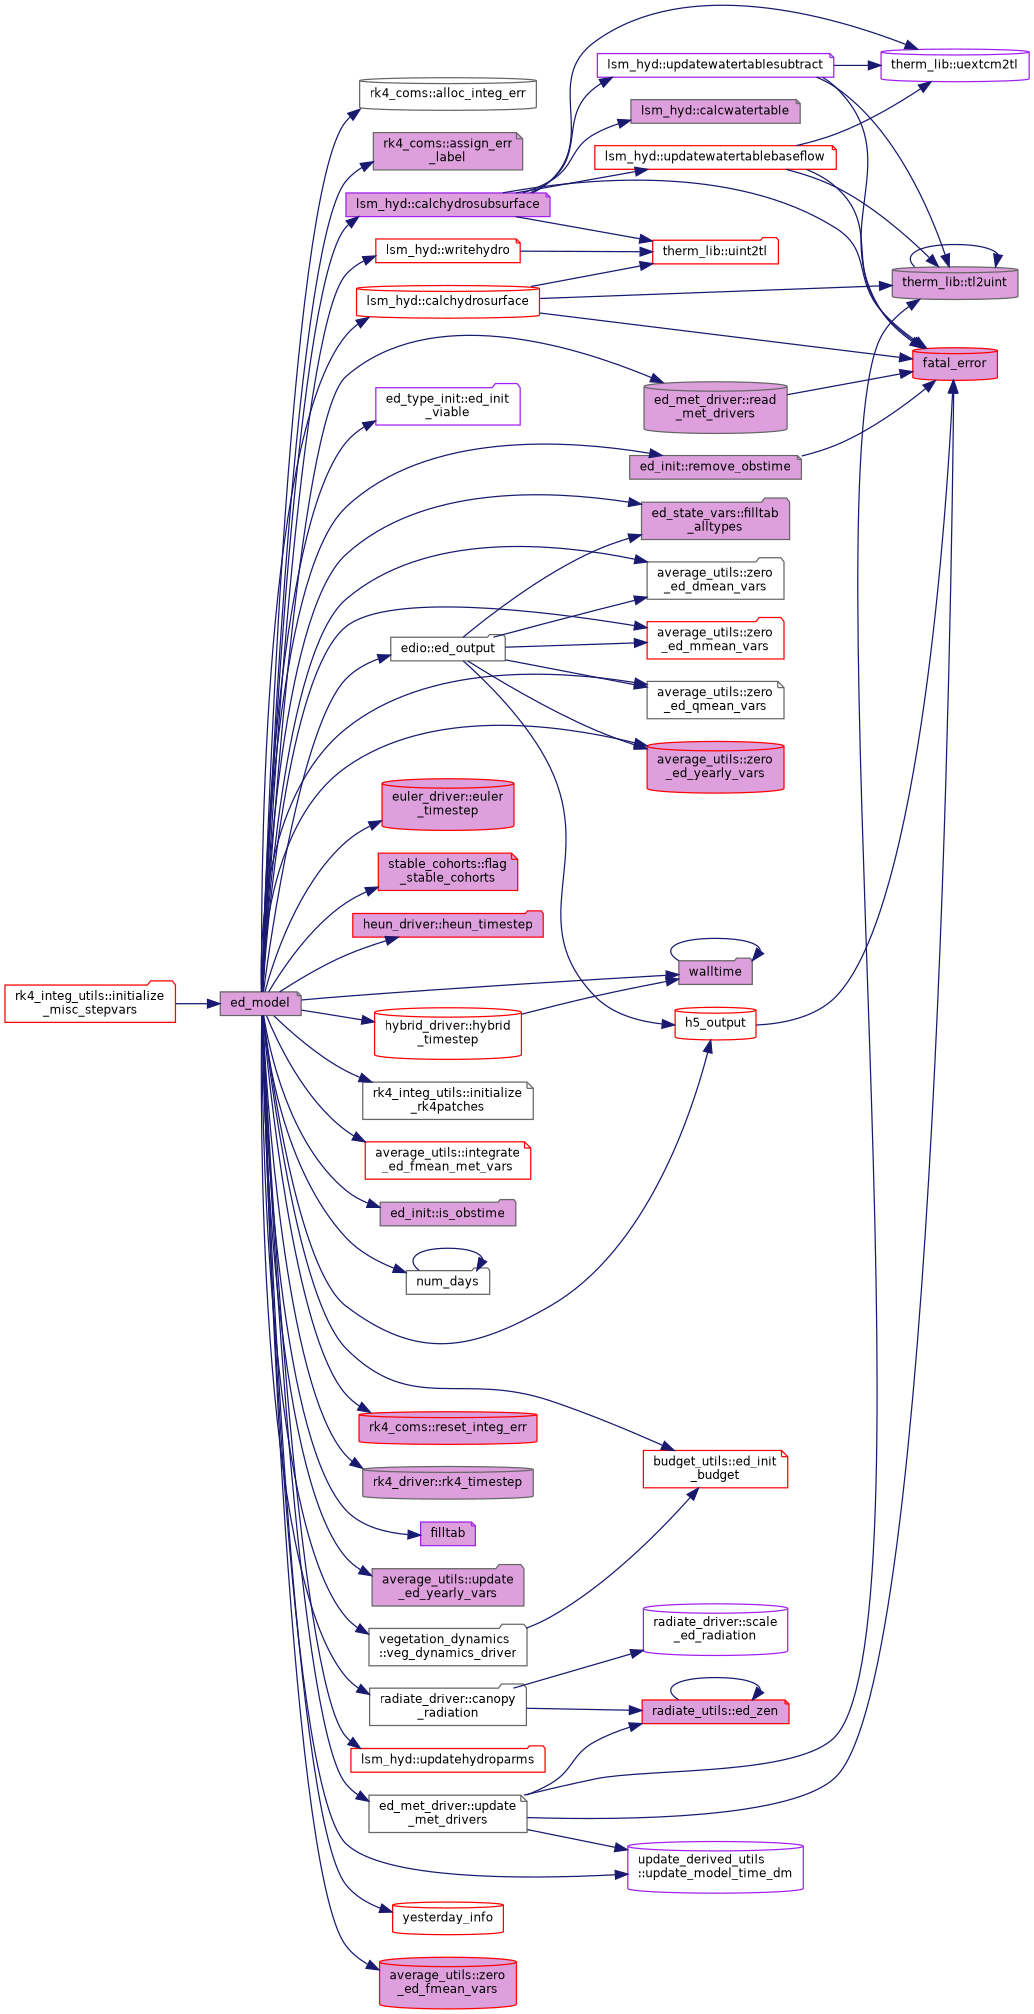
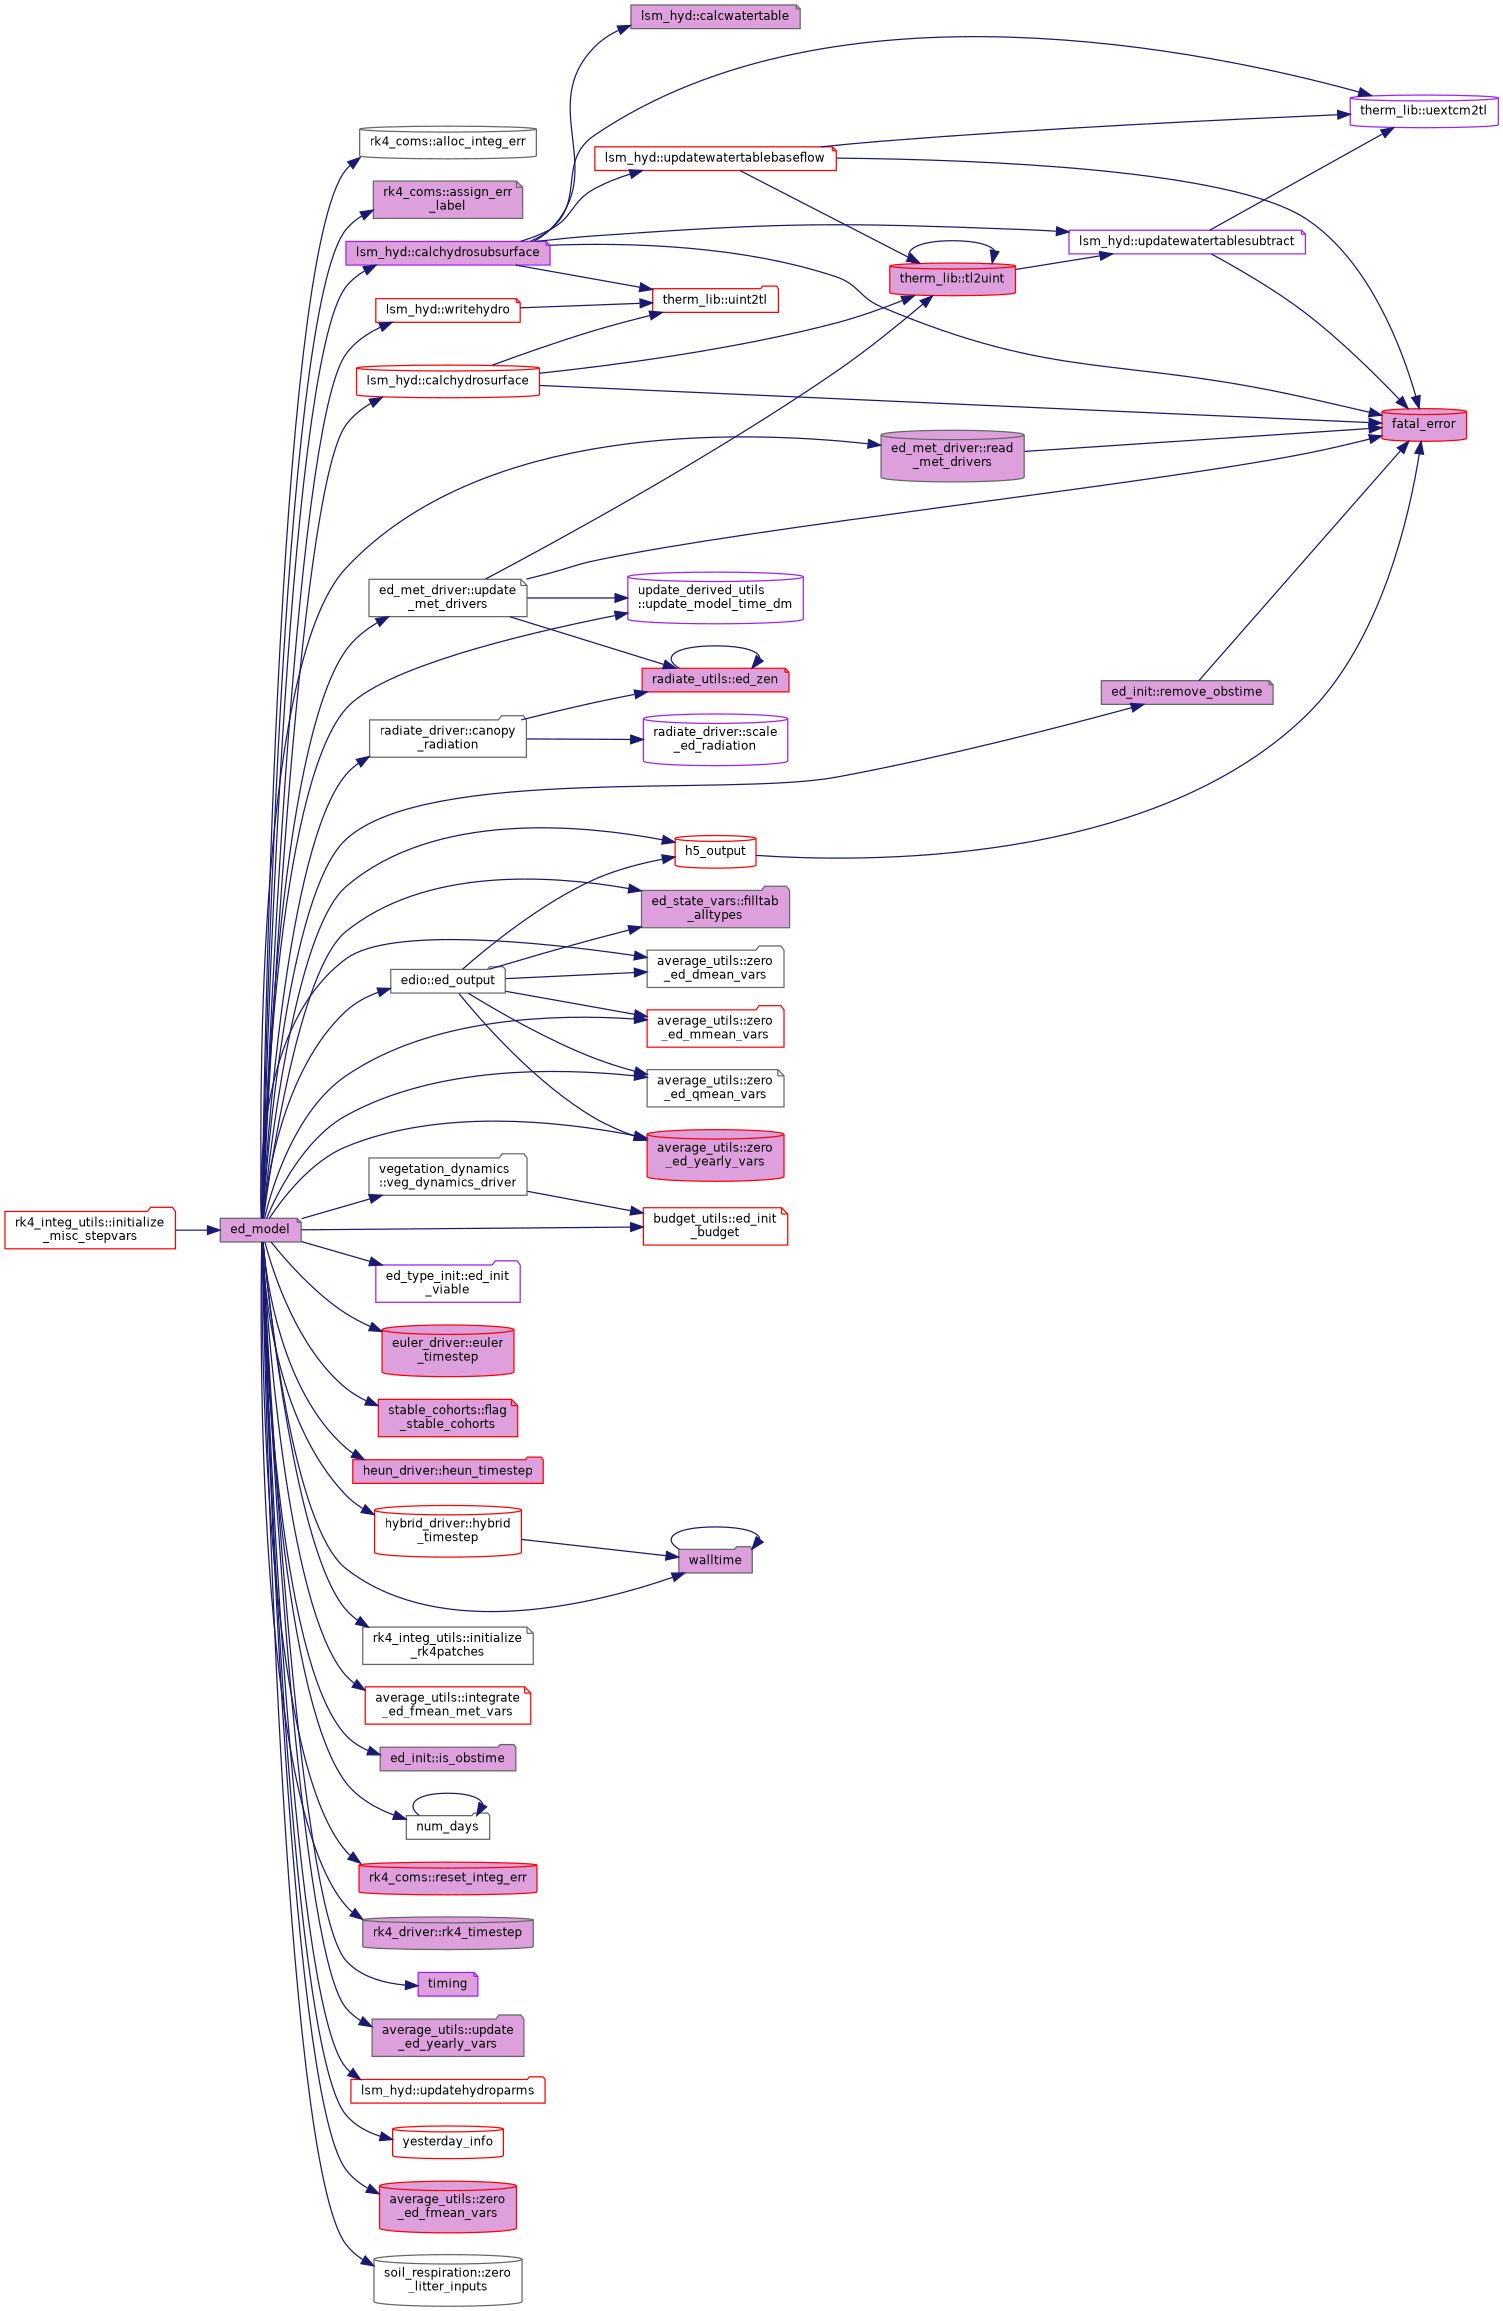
edge "lsm_hyd::updatewatertablesubtract" -> "therm_lib::tl2uint": reversed
node "therm_lib::tl2uint": color gray40 -> red
node "filltab": label "filltab" -> "timing"
node "soil_respiration::zero _litter_inputs": added
